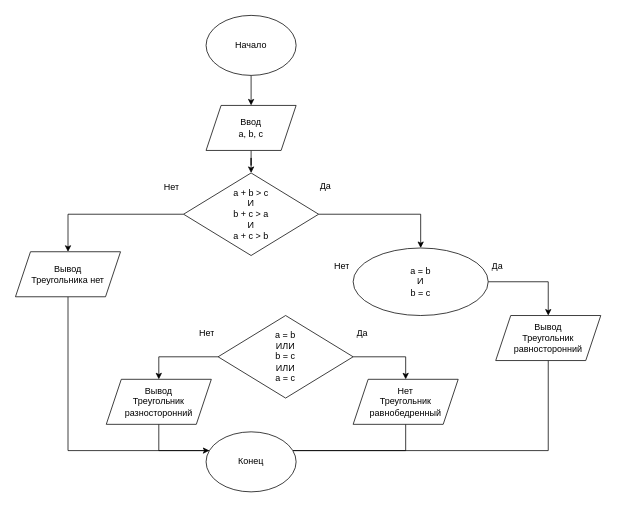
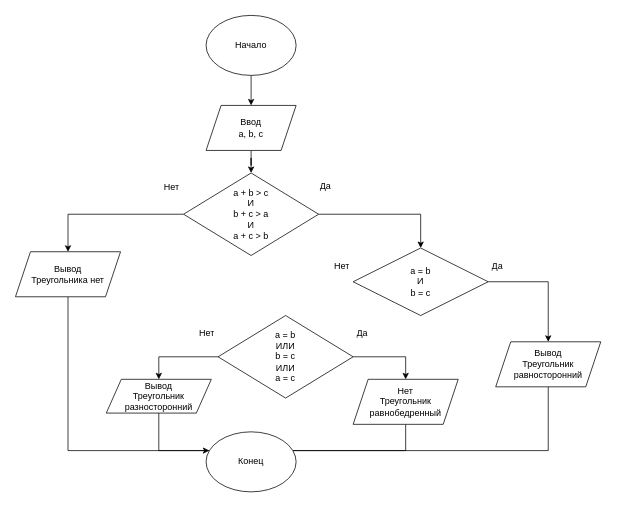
node "a = b И b = c": shape ellipse -> diamond
node "Вывод Треугольник равносторонний": moved (548, 338) -> (548, 364)
node "Вывод Треугольник разносторонний": size 105x45 -> 105x34
